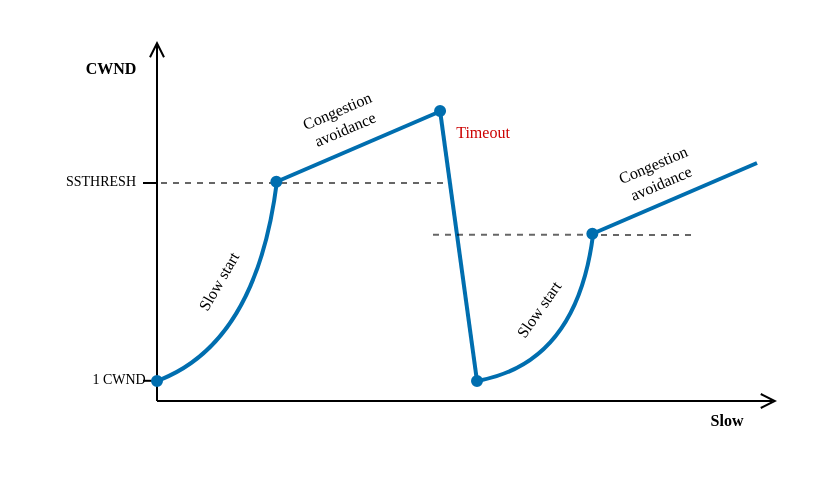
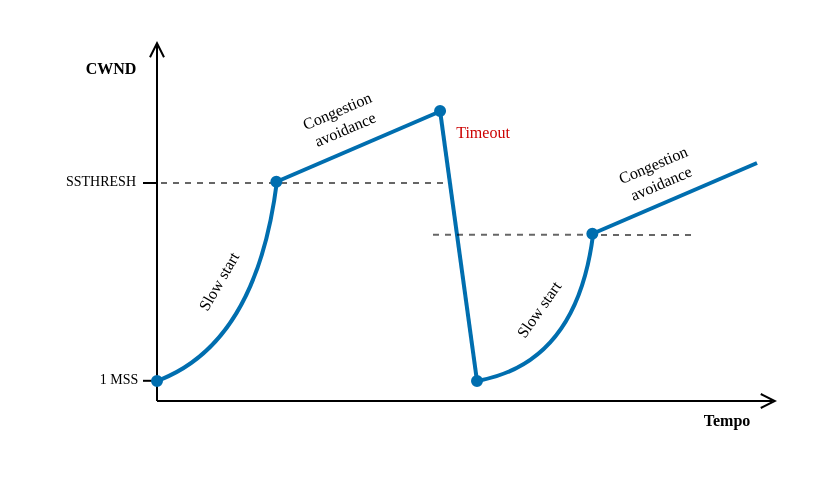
node "1 CWND": label "1 CWND" -> "1 MSS"
node "Slow": label "Slow" -> "Tempo"
